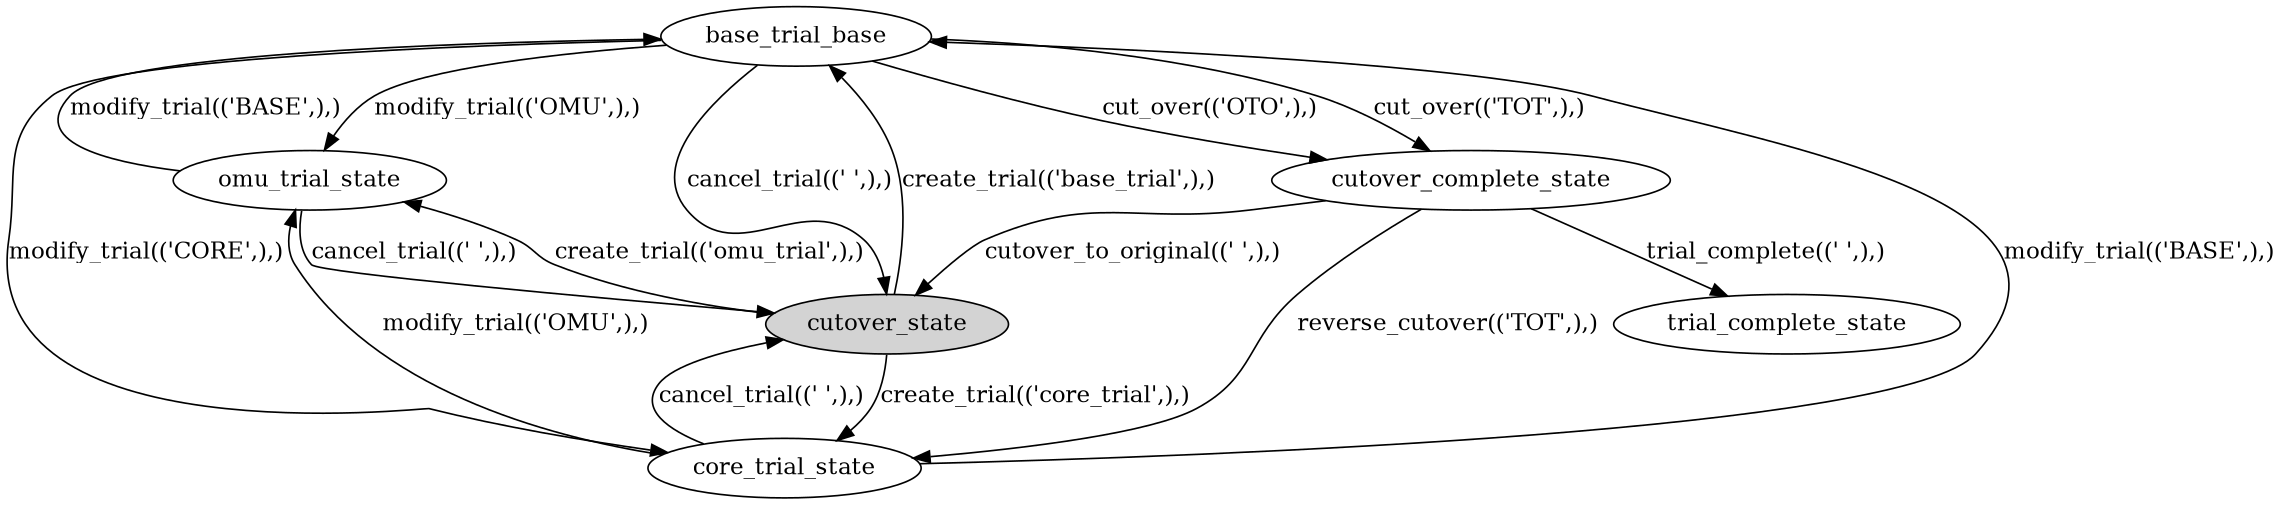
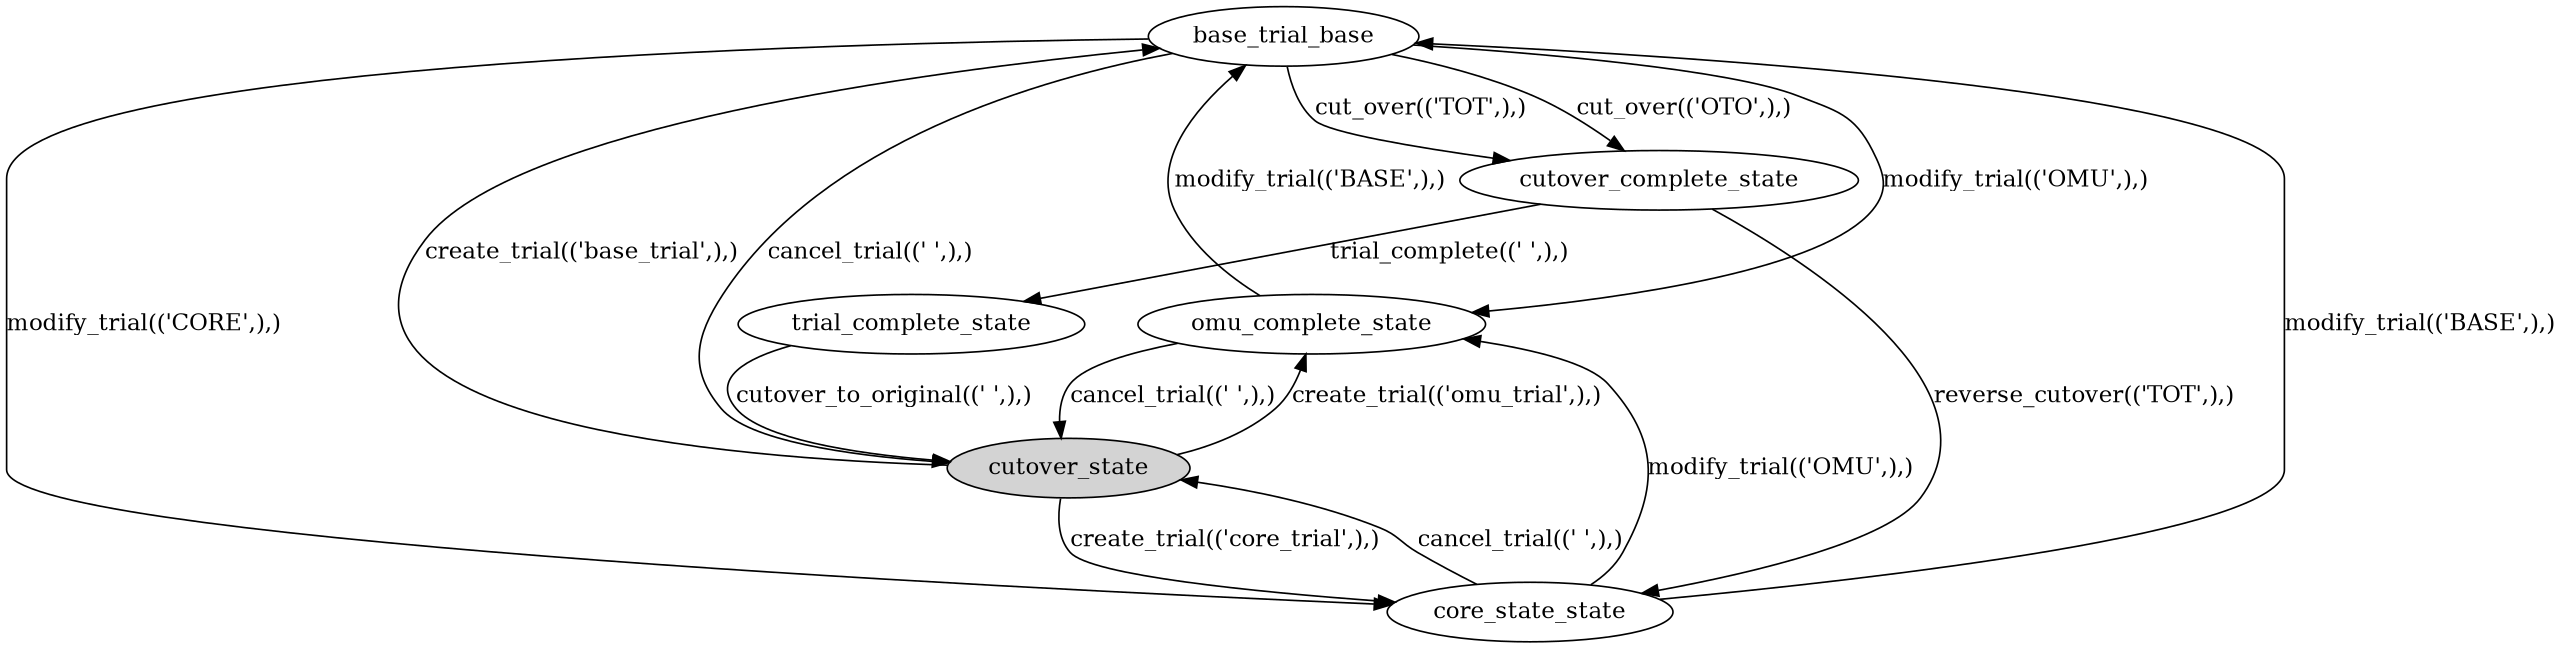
node "omu_trial_state": label "omu_trial_state" -> "omu_complete_state"
edge "cutover_complete_state" -> "cutover_state": now "trial_complete_state" -> "cutover_state"
node "core_trial_state": label "core_trial_state" -> "core_state_state"
